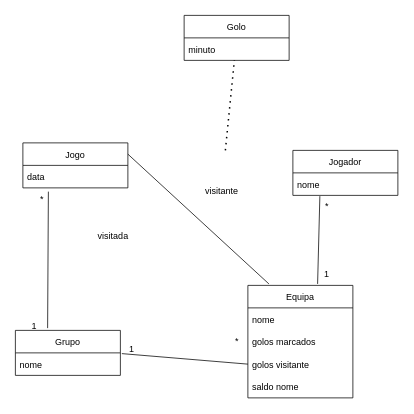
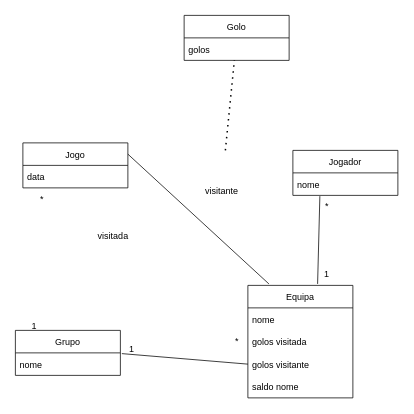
node "minuto": label "minuto" -> "golos"
edge "data" -- "Grupo": removed
node "golos marcados": label "golos marcados" -> "golos visitada"
